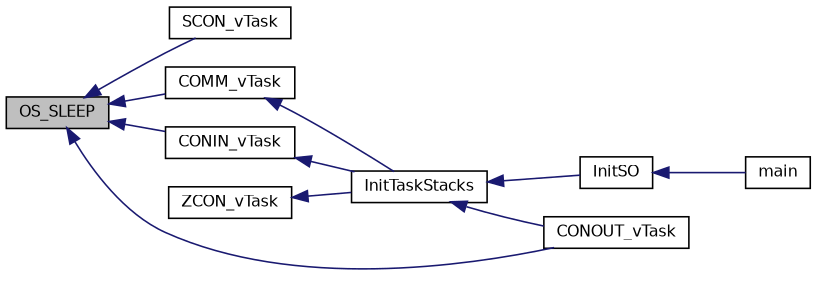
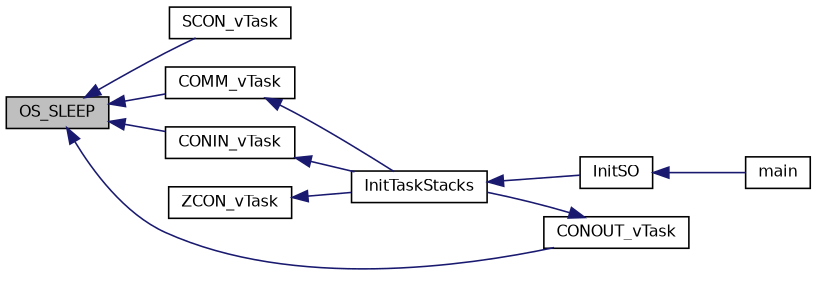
edge "CONOUT_vTask" -> "InitTaskStacks": reversed
